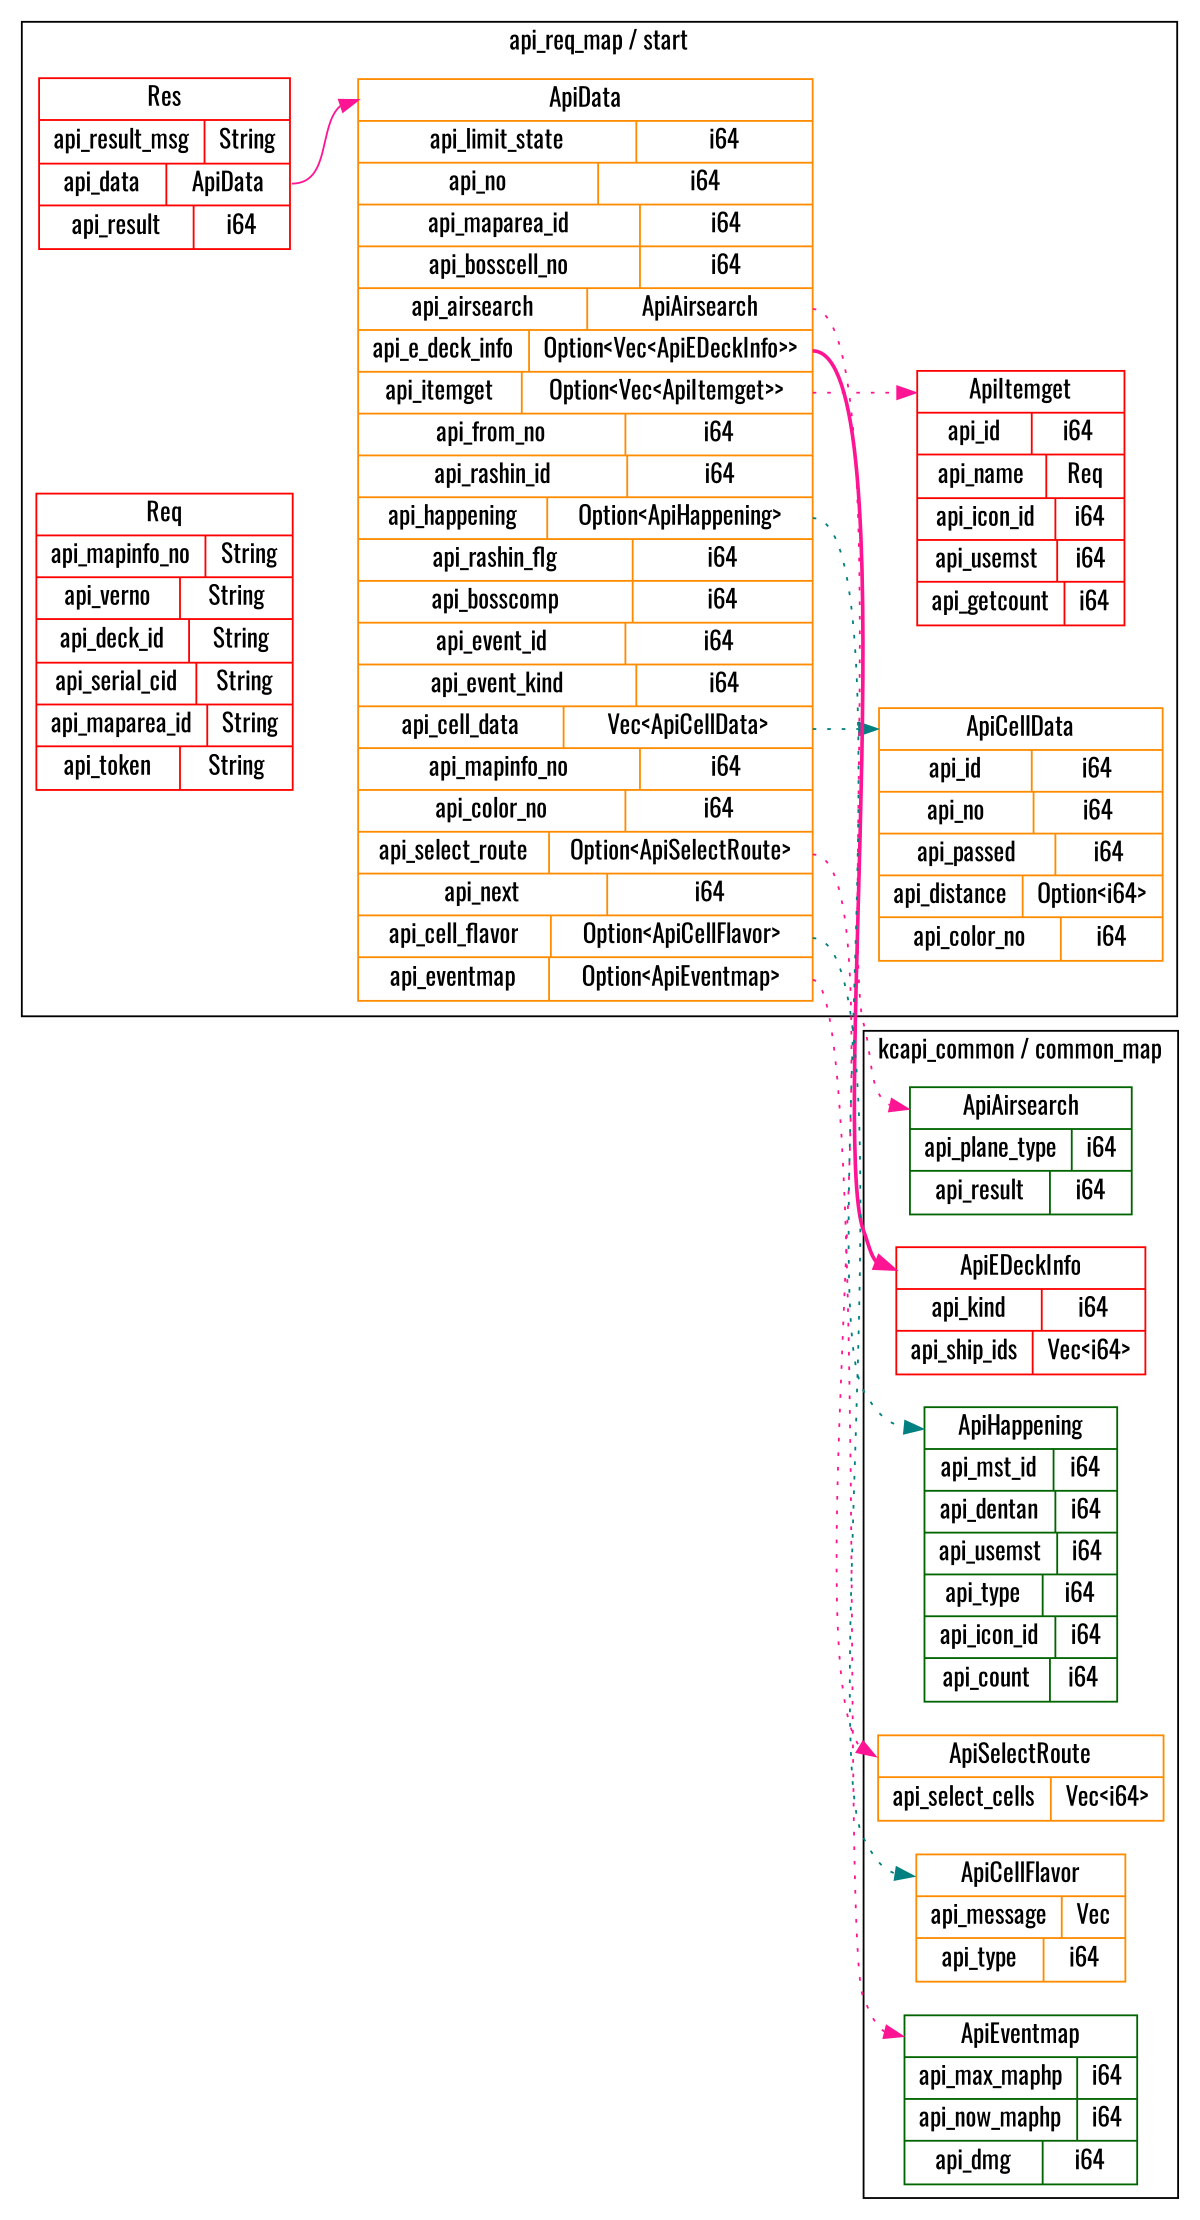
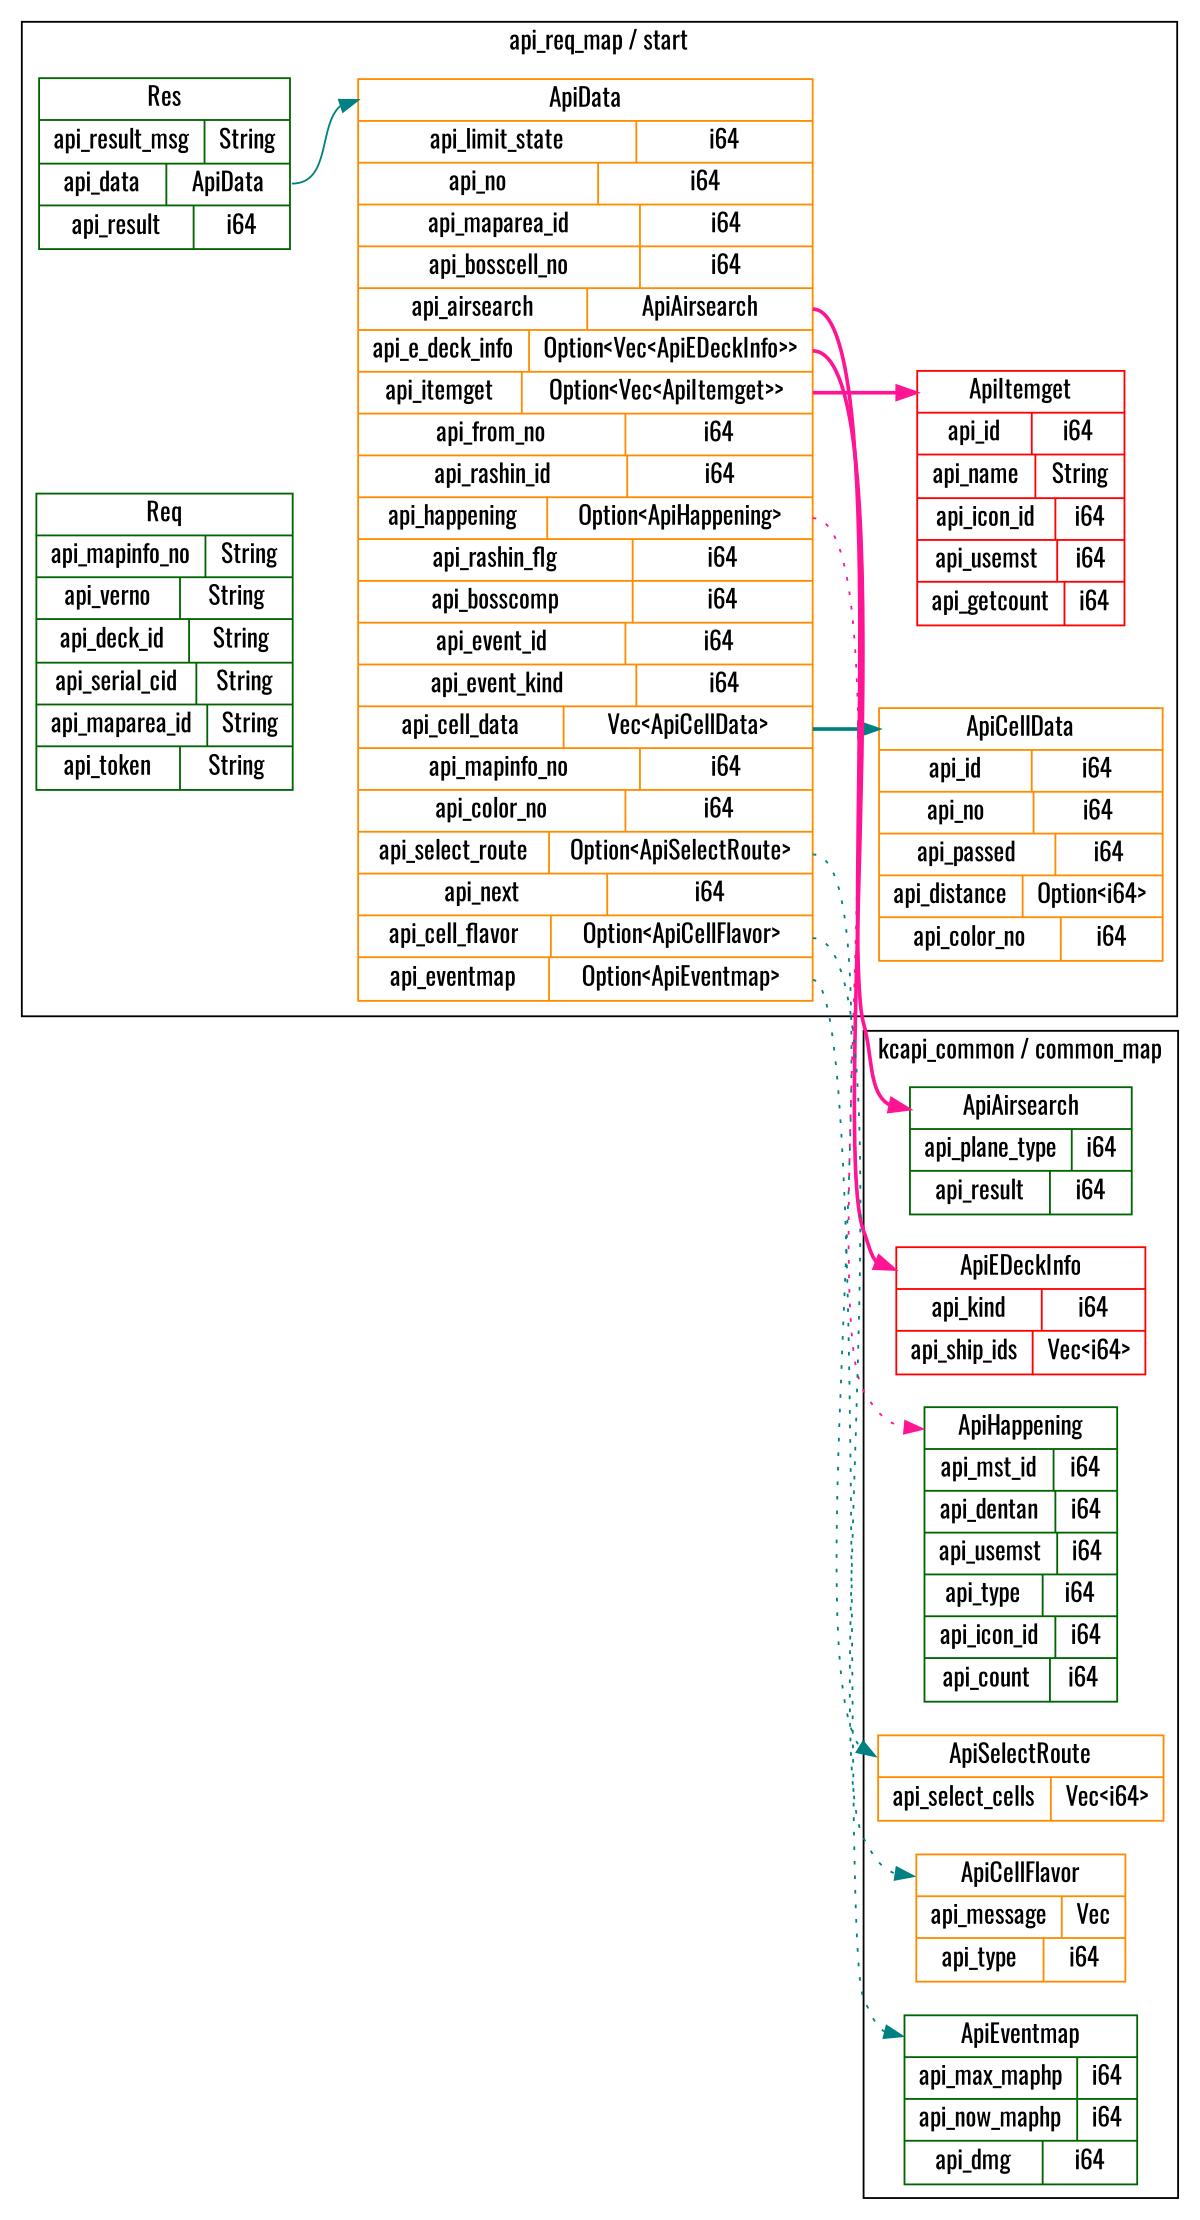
edge "Res" -> "ApiData": color deeppink -> teal
node "Res": color red -> darkgreen
edge "ApiData" -> "ApiItemget": style dotted -> bold
node "ApiItemget": text "Req" -> "String"
node "Req": color red -> darkgreen
edge "ApiData" -> "ApiAirsearch": style dotted -> bold
edge "ApiData" -> "ApiCellData": style dotted -> bold
edge "ApiData" -> "ApiHappening": color teal -> deeppink
edge "ApiData" -> "ApiSelectRoute": color deeppink -> teal
edge "ApiData" -> "ApiEventmap": color deeppink -> teal
